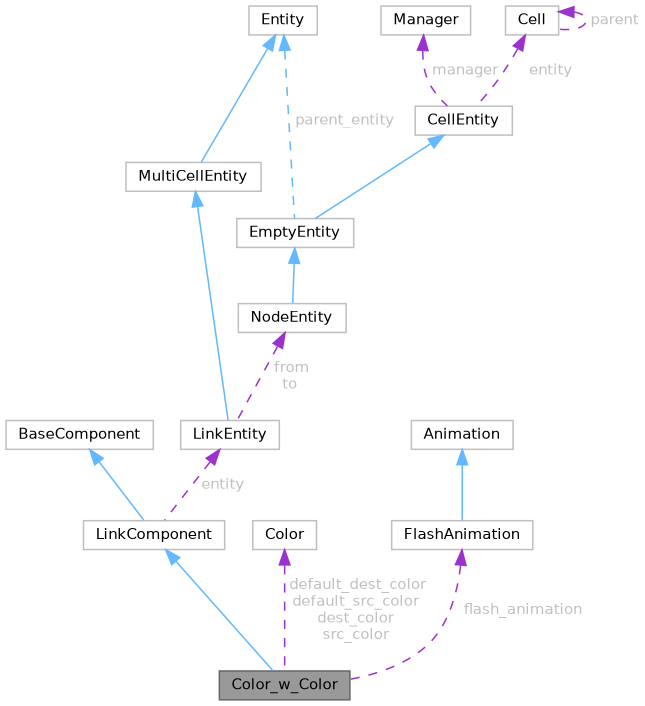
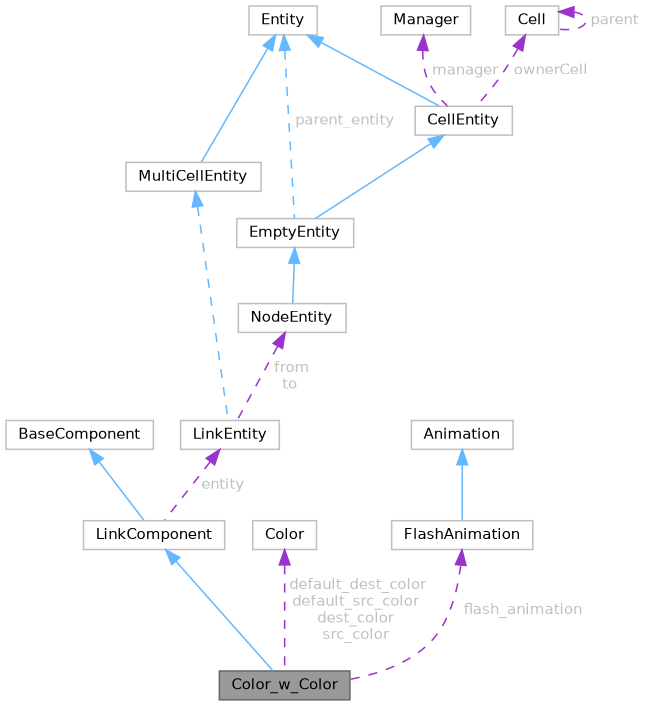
edge "CellEntity" -> "Cell": label " entity" -> " ownerCell"
edge "CellEntity" -> "Entity": added
edge "LinkEntity" -> "MultiCellEntity": style solid -> dashed
